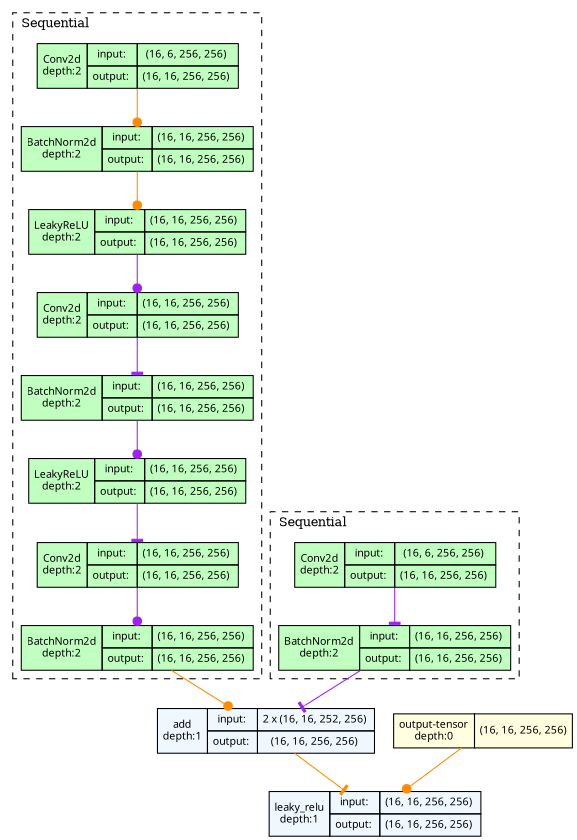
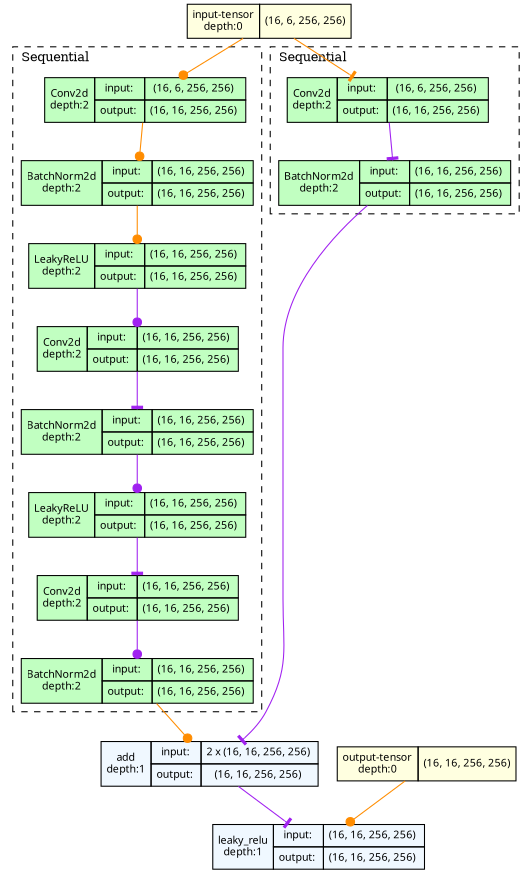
node "input-tensor": added
node "add": text "2 x (16, 16, 252, 256)" -> "2 x (16, 16, 256, 256)"
edge "add" -> "leaky_relu": color darkorange -> purple
